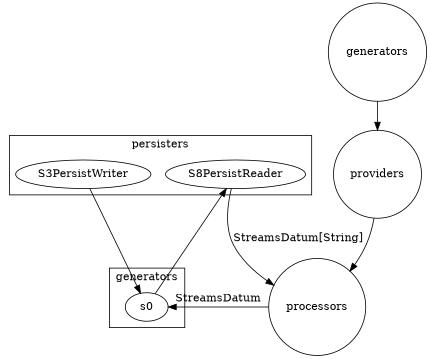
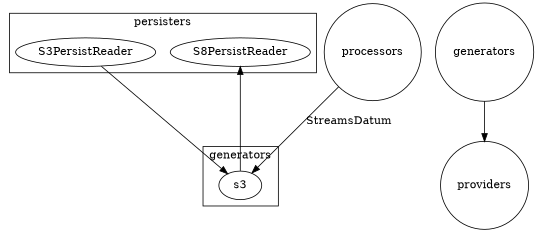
node "S3PersistWriter": label "S3PersistWriter" -> "S3PersistReader"
edge "S8PersistReader" -> "processors": removed, label "StreamsDatum[String]"
edge "providers" -> "processors": removed
node "s0": label "s0" -> "s3"
